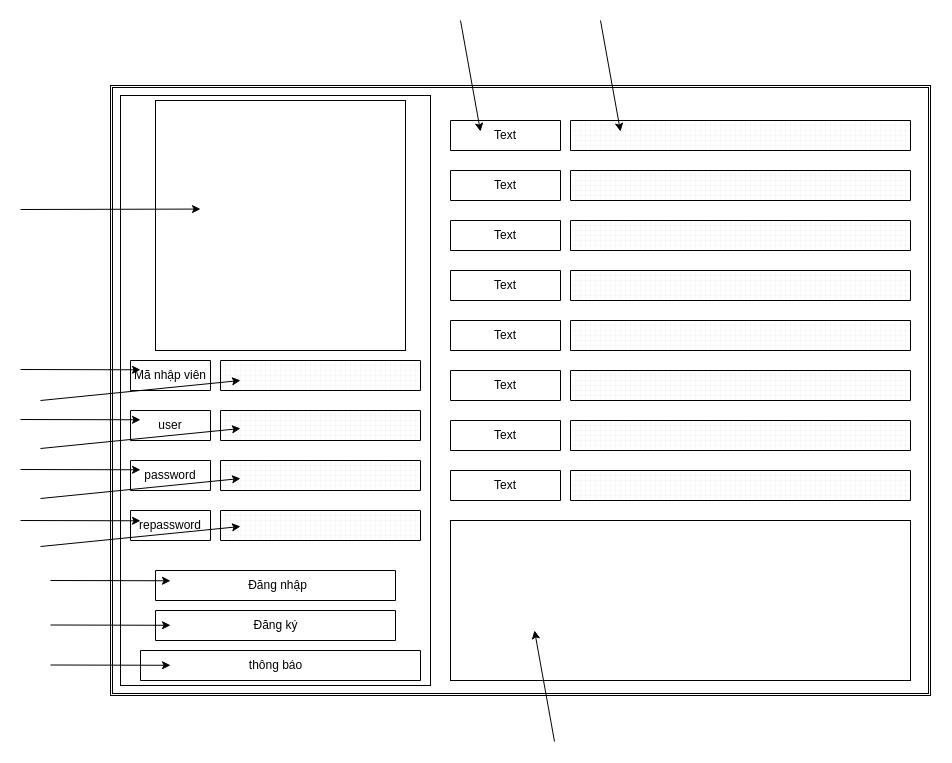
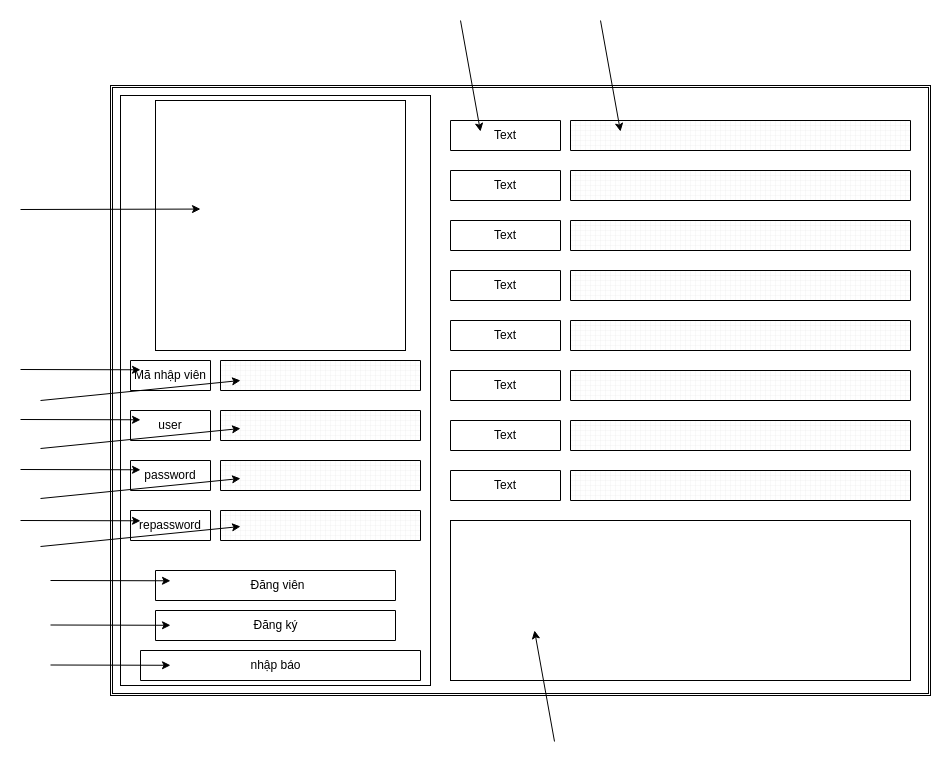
node "Đăng nhập": label "Đăng nhập" -> "Đăng viên"
node "thông báo": label "thông báo" -> "nhập báo"
